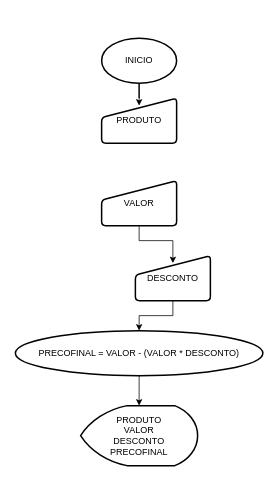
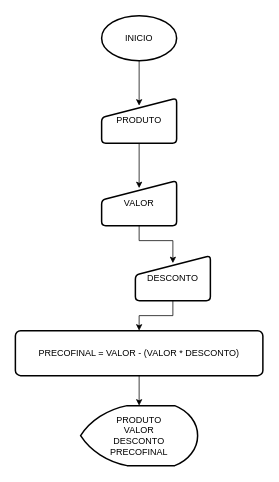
node "INICIO": moved (139, 60) -> (139, 38)
edge "PRODUTO" -> "VALOR": added
node "PRECOFINAL = VALOR - (VALOR * DESCONTO)": shape ellipse -> rounded rectangle
